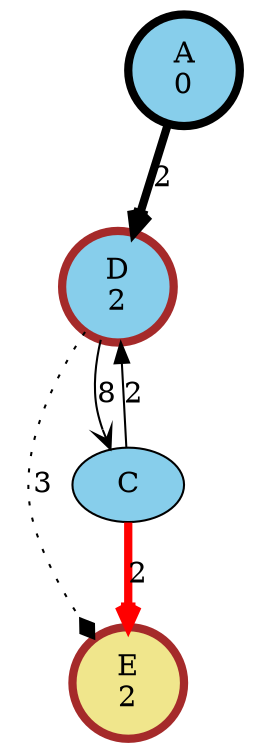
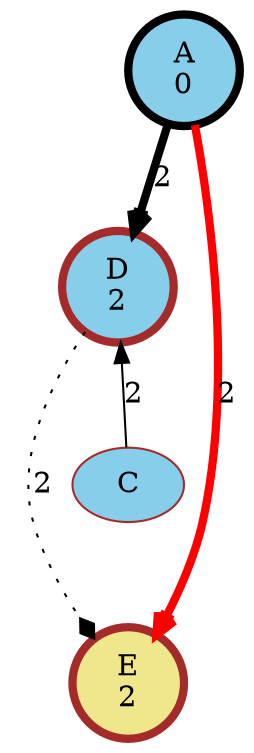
edge "D 2" -> "C": removed, label "8"
edge "D 2" -> "E 2": label "3" -> "2"
node "C": color black -> brown
edge "C" -> "E 2": now "A 0" -> "E 2"
